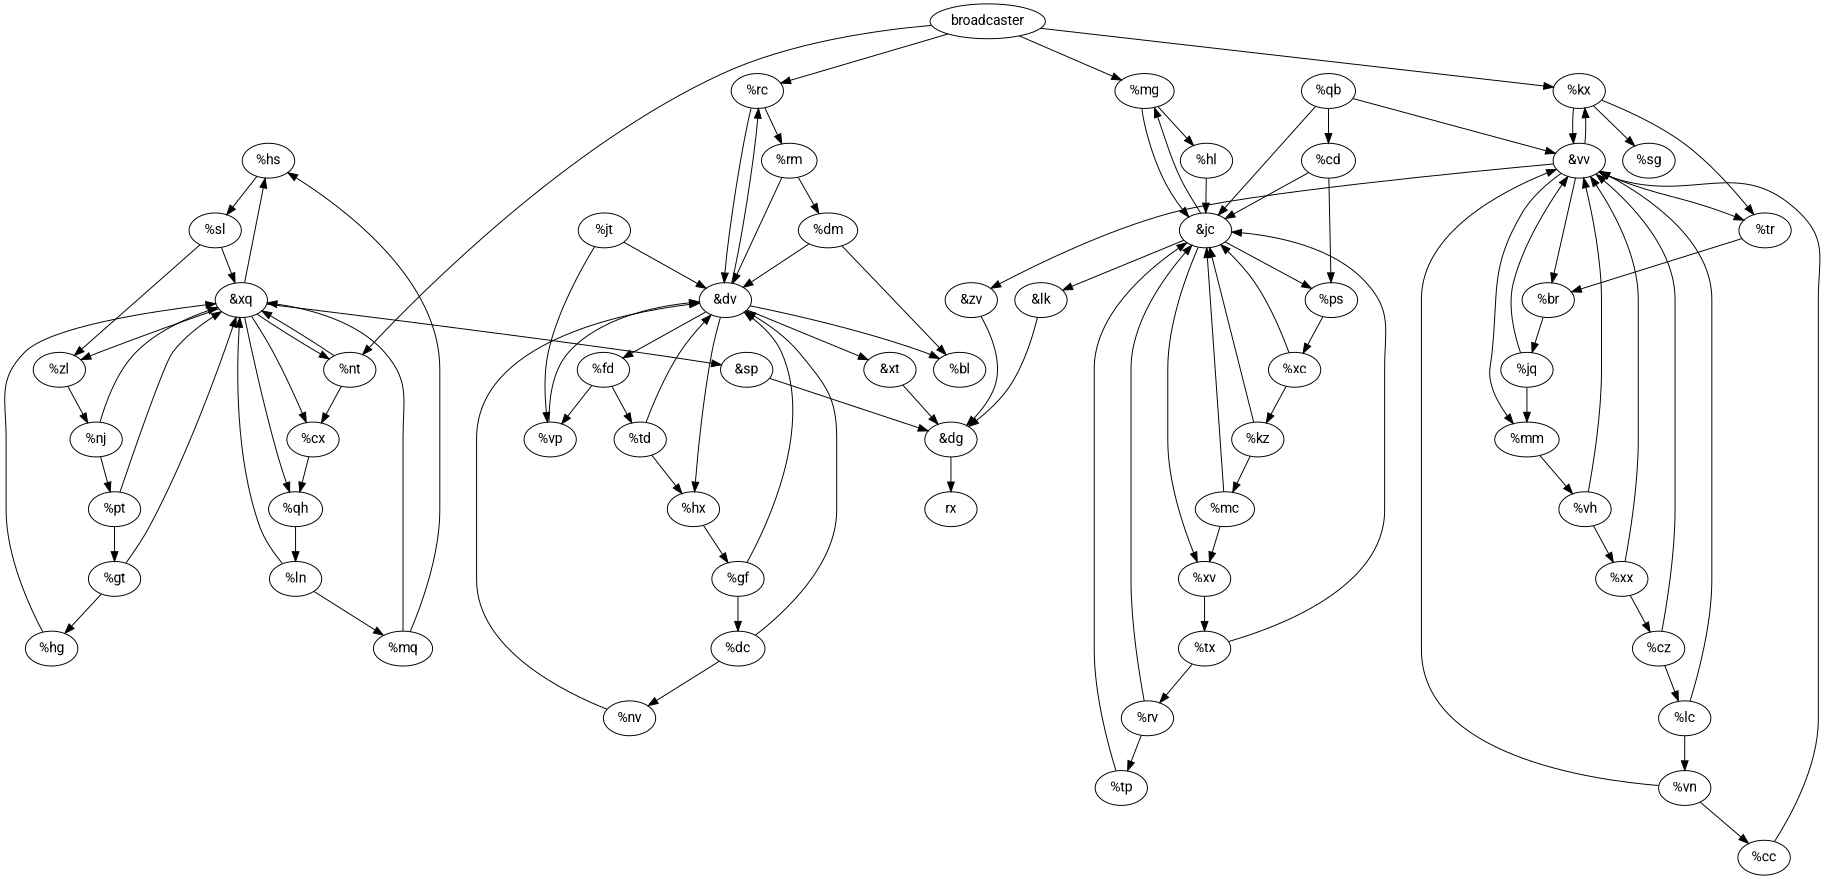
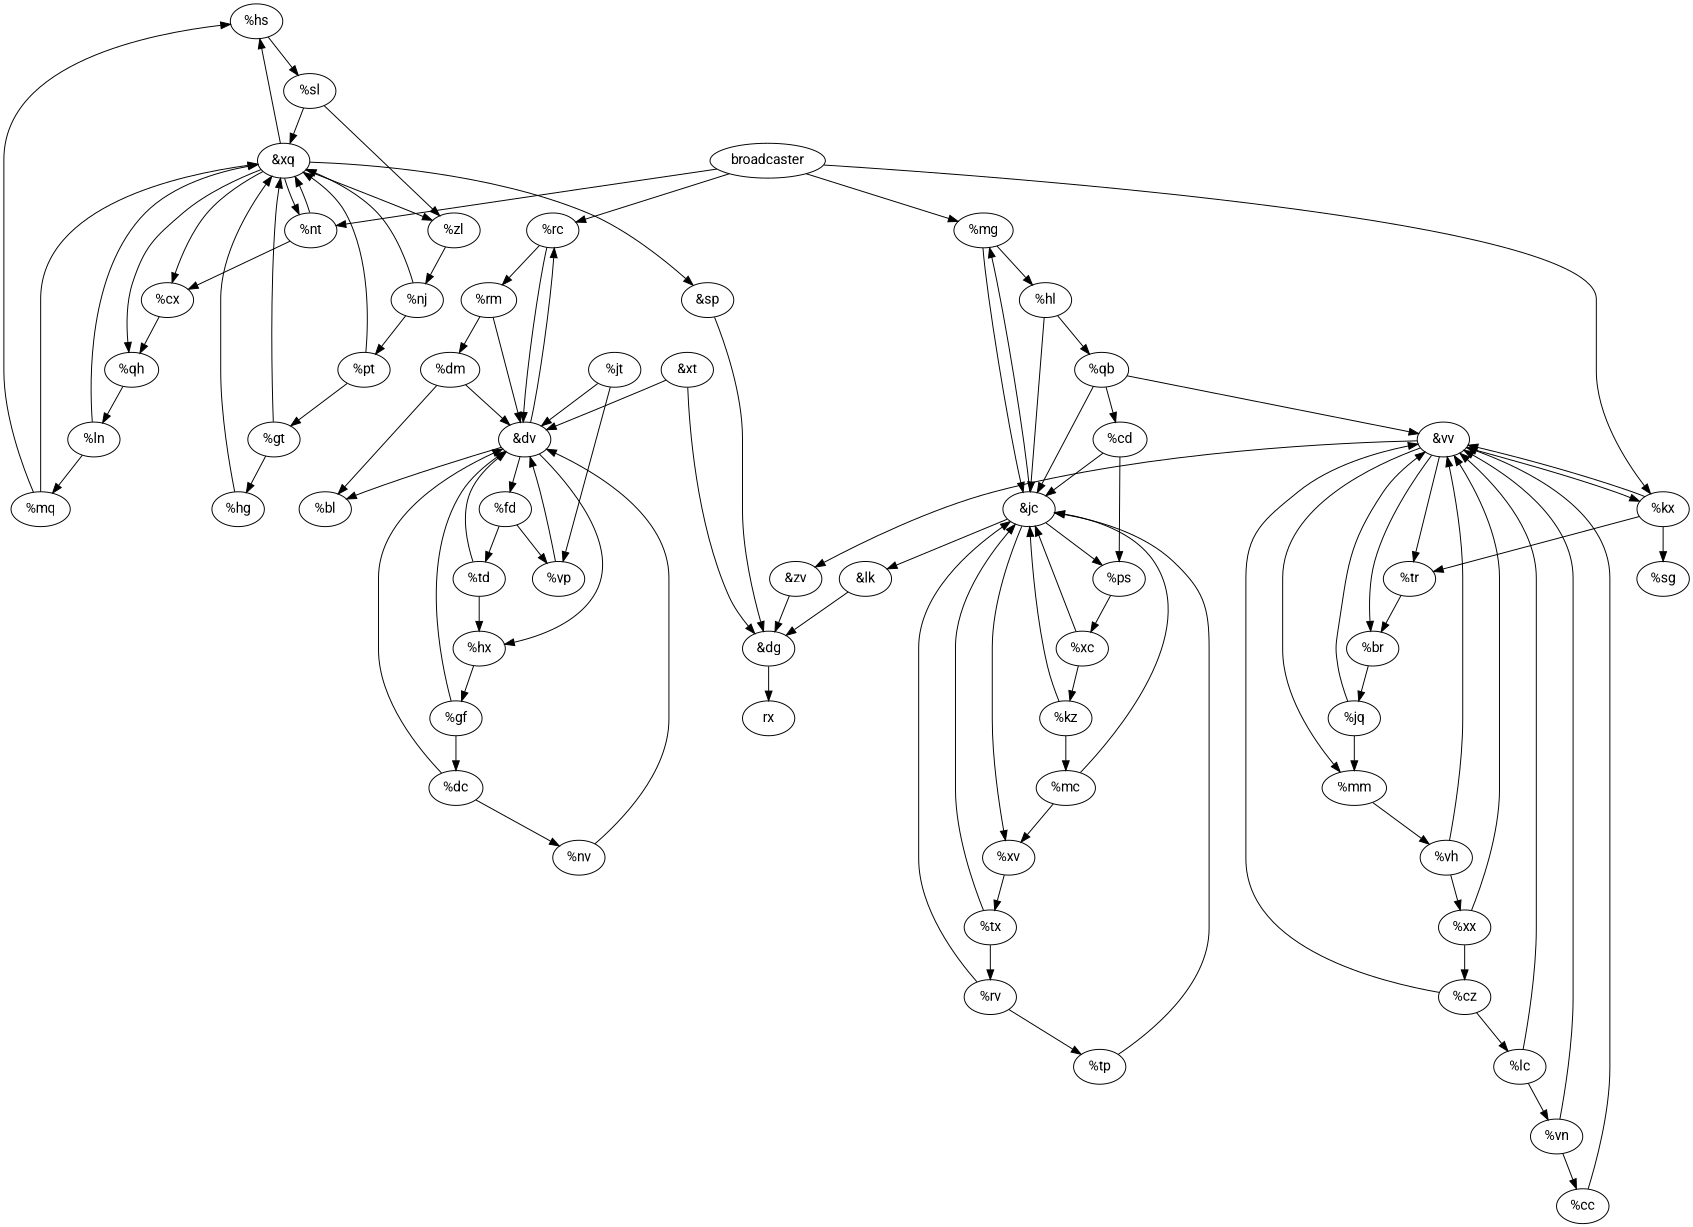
edge "%hl" -> "%qb": added
edge "&dv" -> "&xt": reversed
